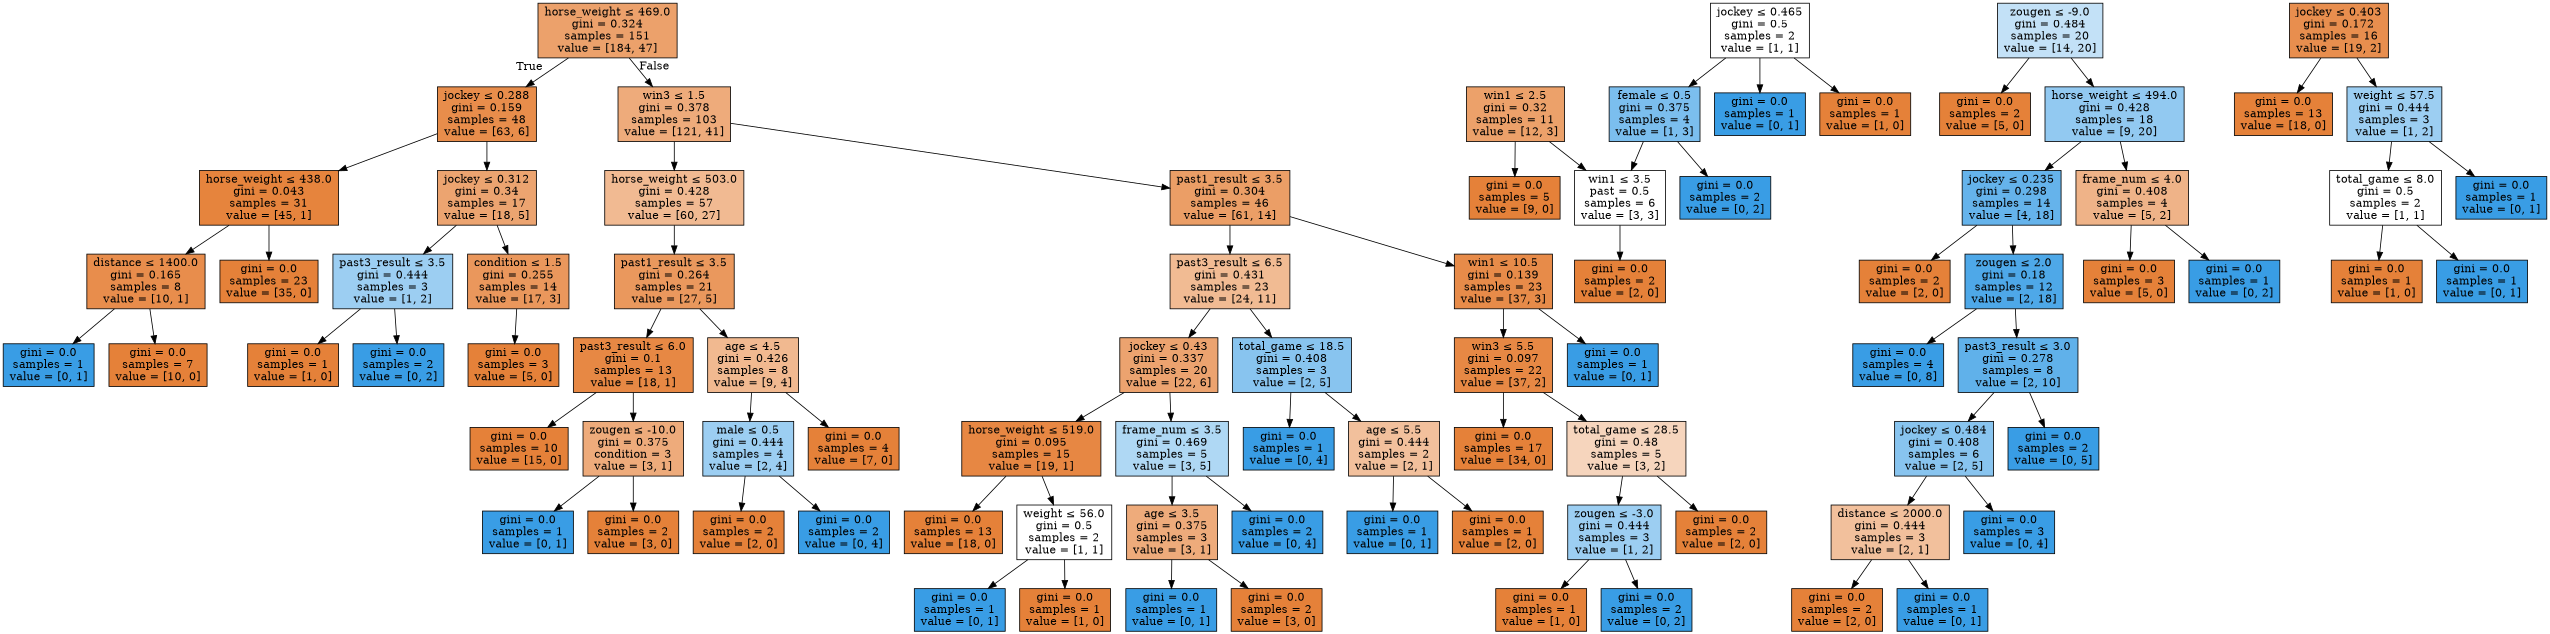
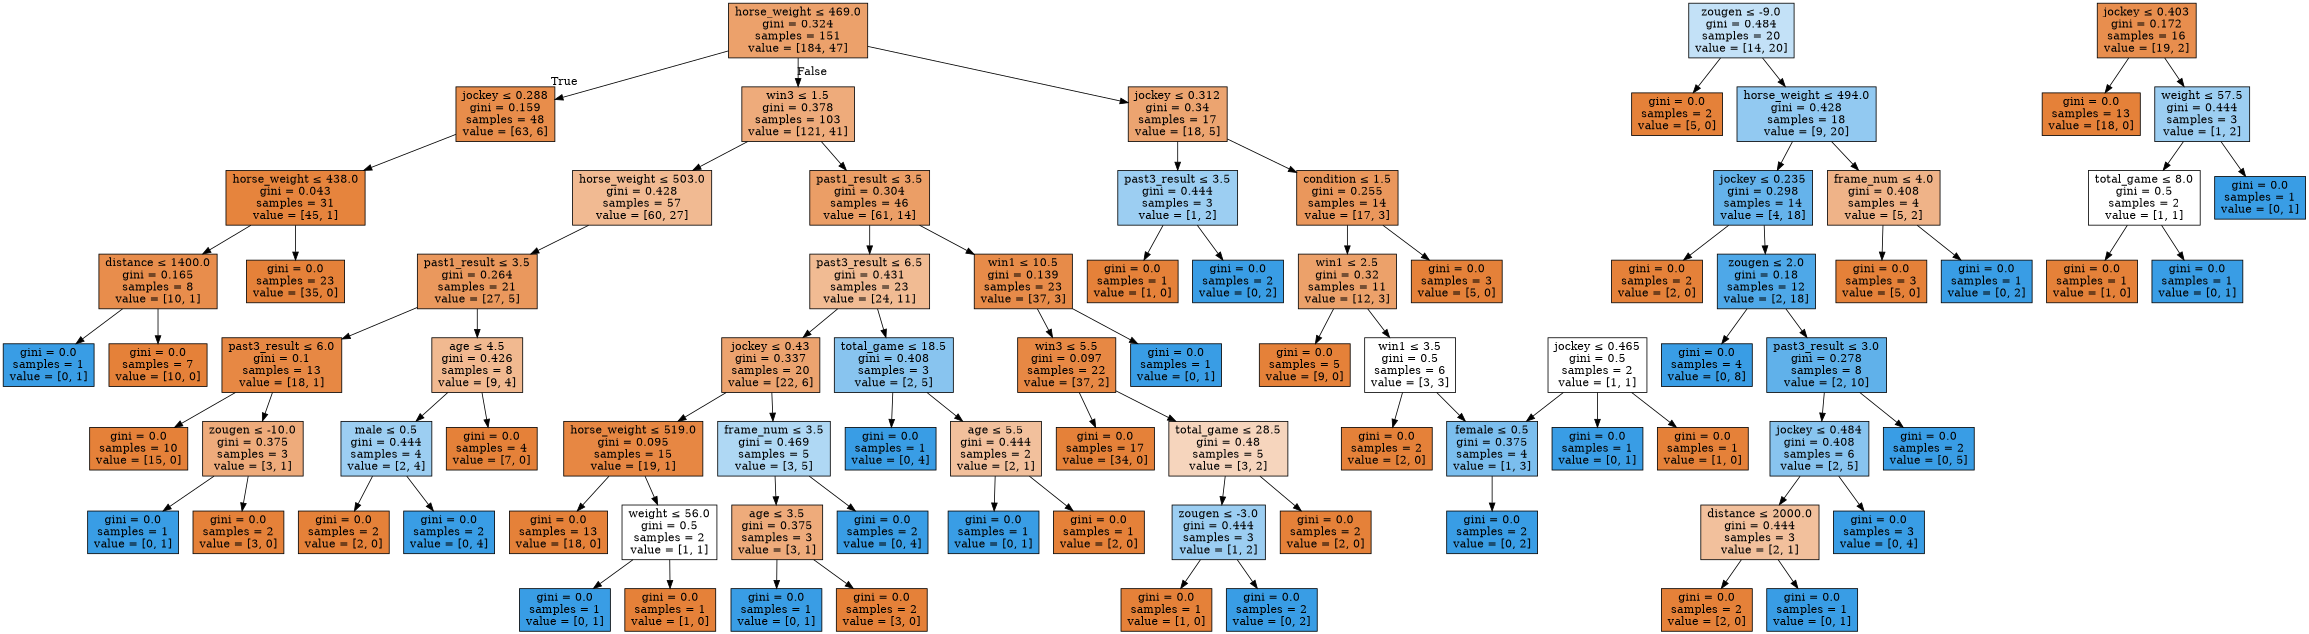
edge "jockey ≤ 0.288" -> "jockey ≤ 0.312": now "horse_weight ≤ 469.0" -> "jockey ≤ 0.312"
edge "female ≤ 0.5" -> "win1 ≤ 3.5": reversed
node "win1 ≤ 3.5": text "past = 0.5" -> "gini = 0.5"
edge "condition ≤ 1.5" -> "win1 ≤ 2.5": added
node "zougen ≤ -10.0": text "condition = 3" -> "samples = 3"
